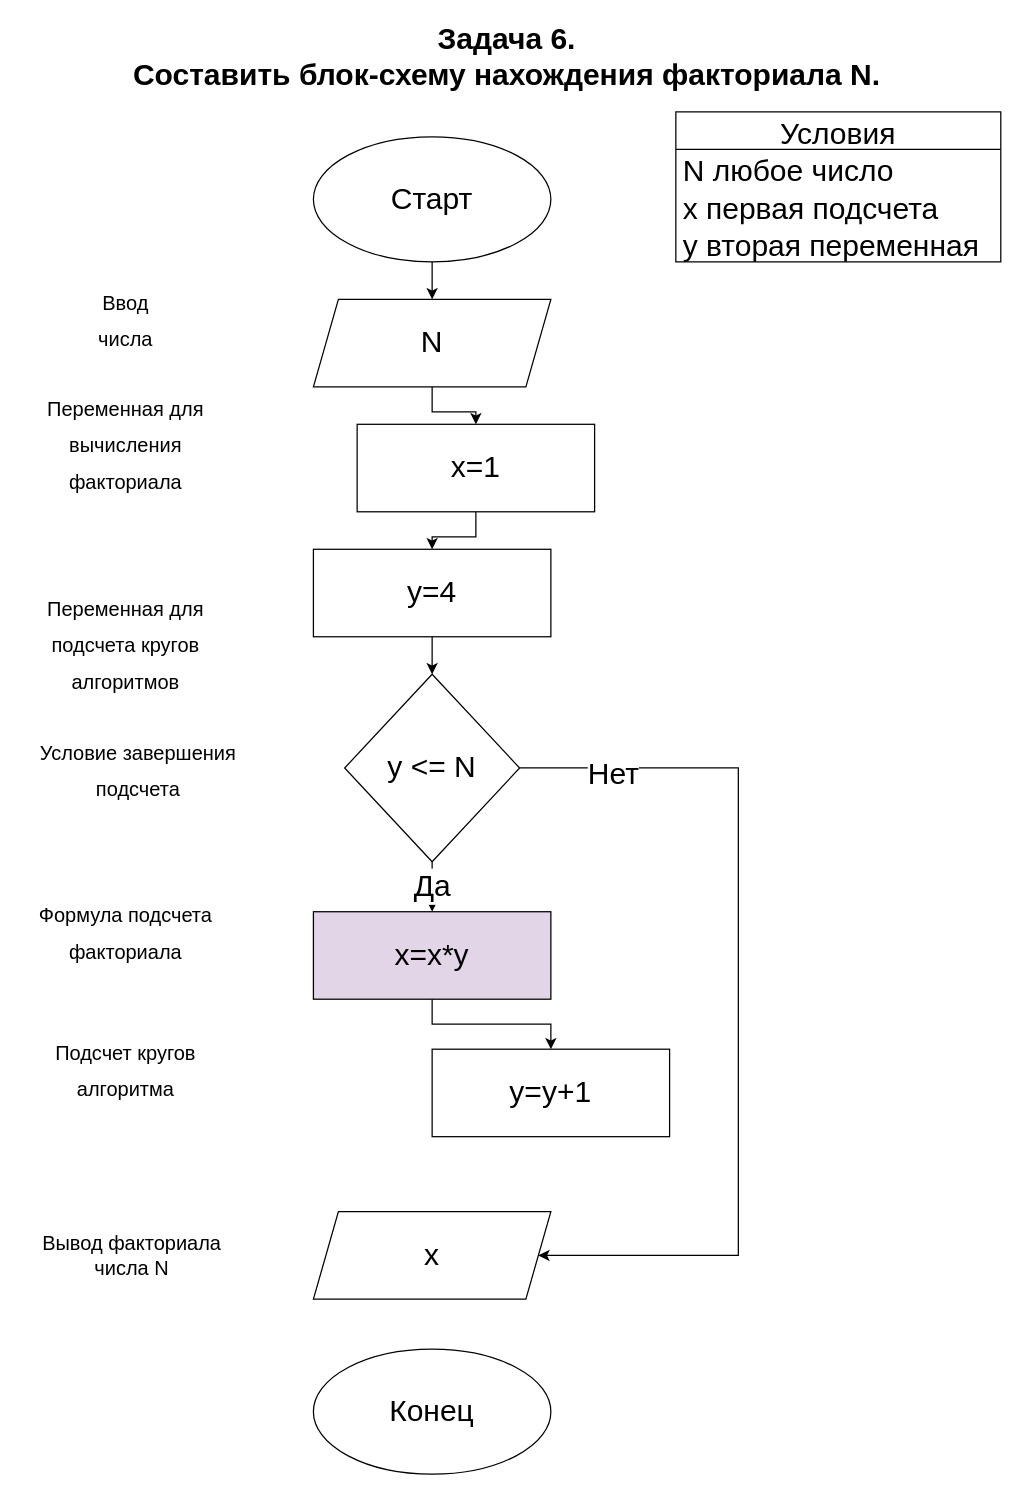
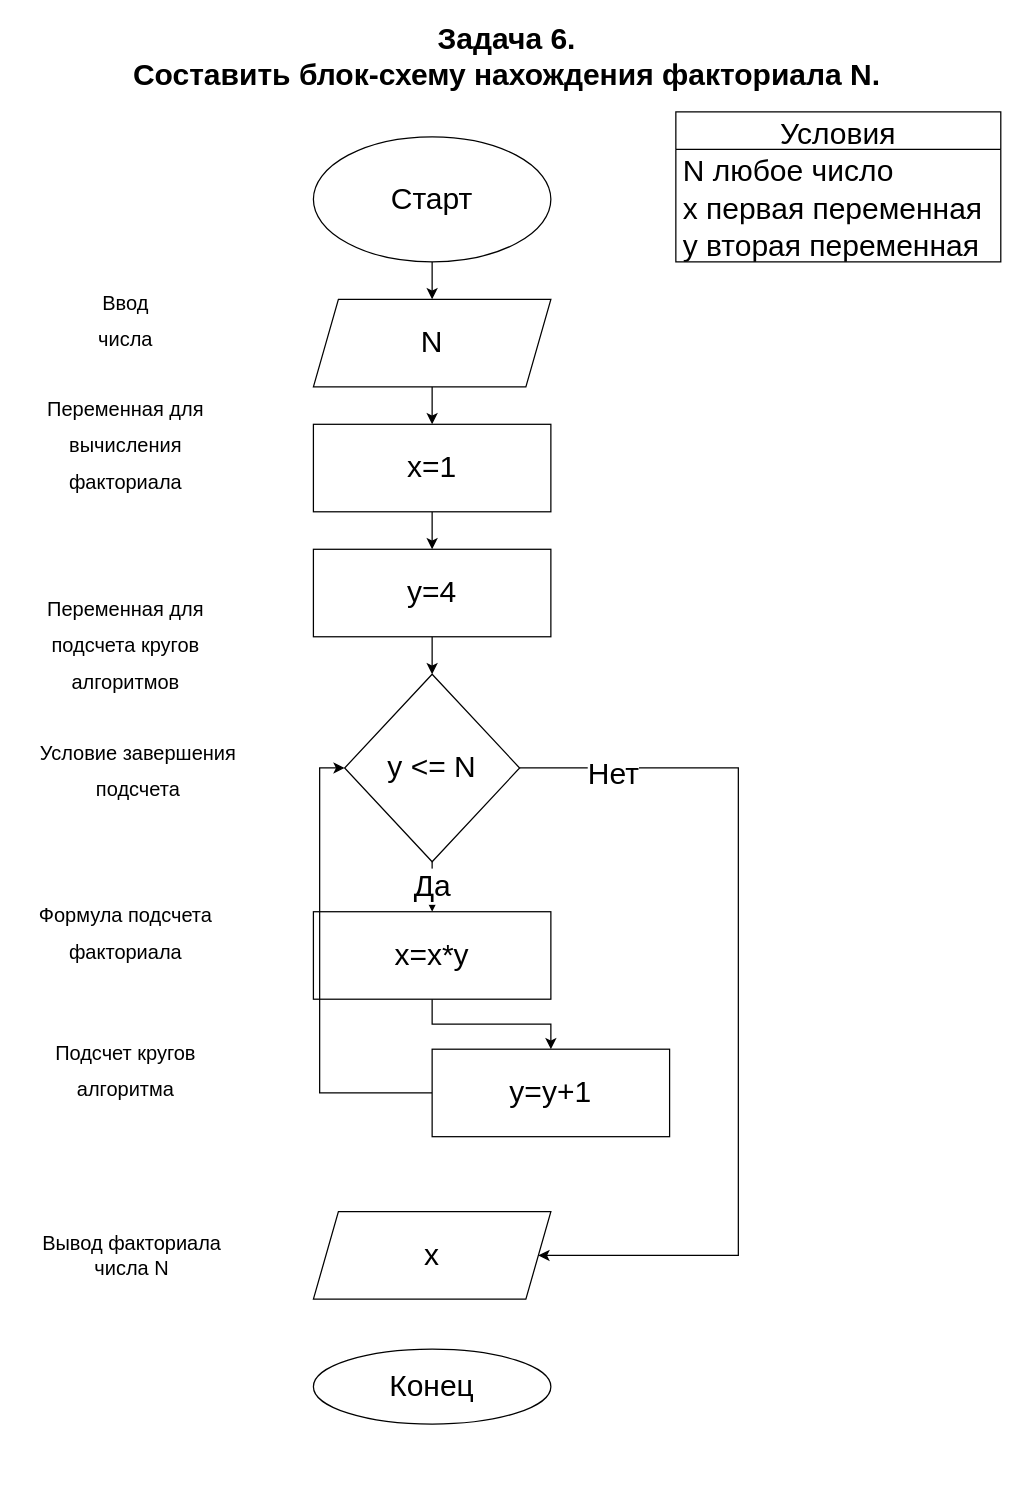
node "x первая подсчета": label "x первая подсчета" -> "x первая переменная"
node "x=1": moved (476, 468) -> (432, 468)
node "x=x*y": fillcolor #e1d5e7 -> #ffffff
edge "y=y+1" -> "y <= N": added
node "Конец": size 238x125 -> 238x75
